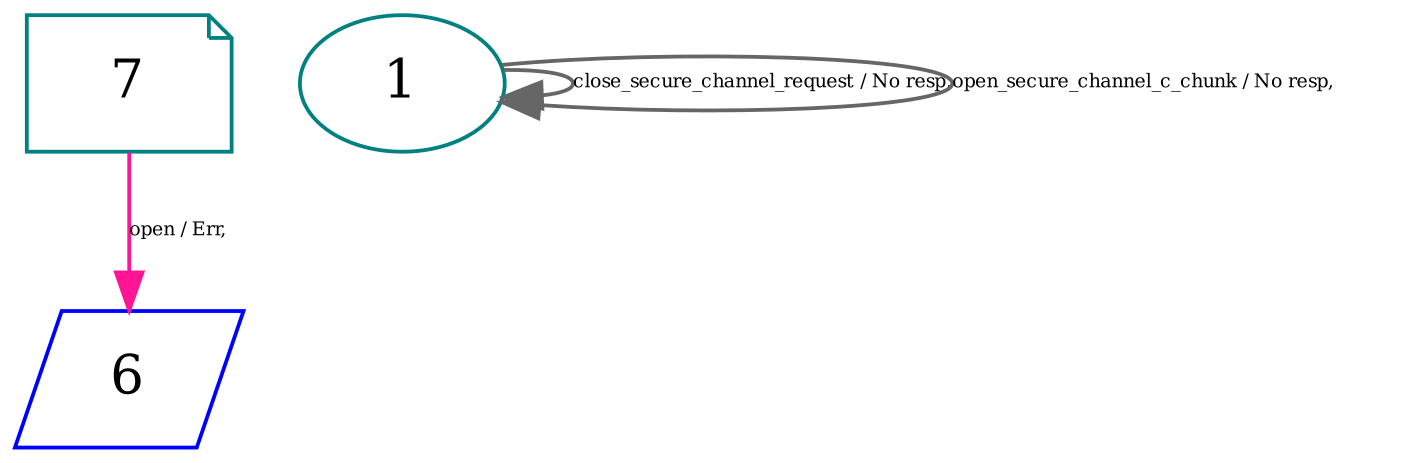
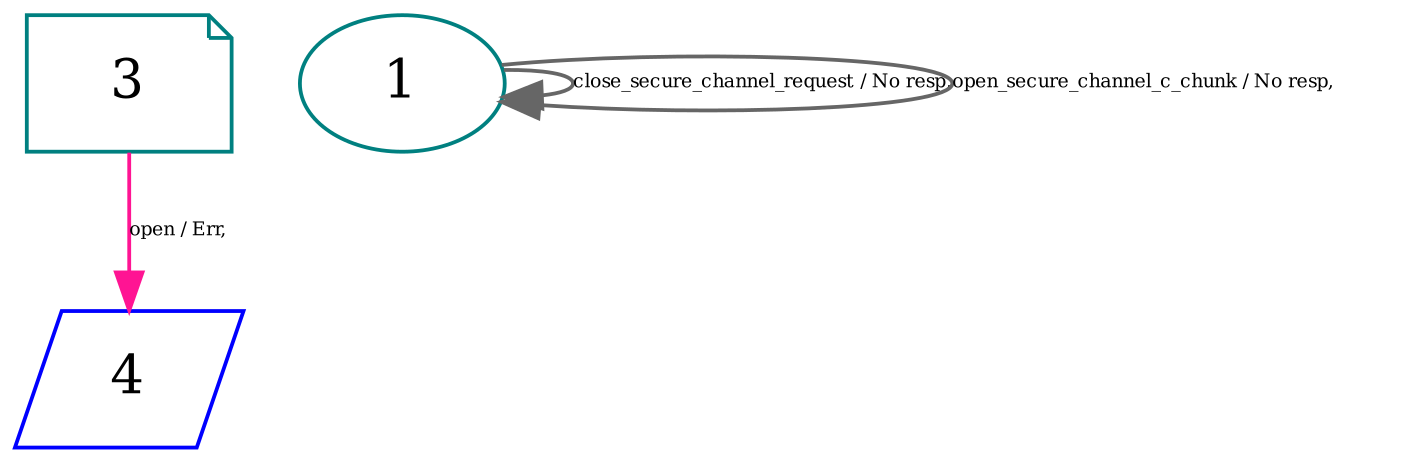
node "7": label "7" -> "3"
node "6": label "6" -> "4"
